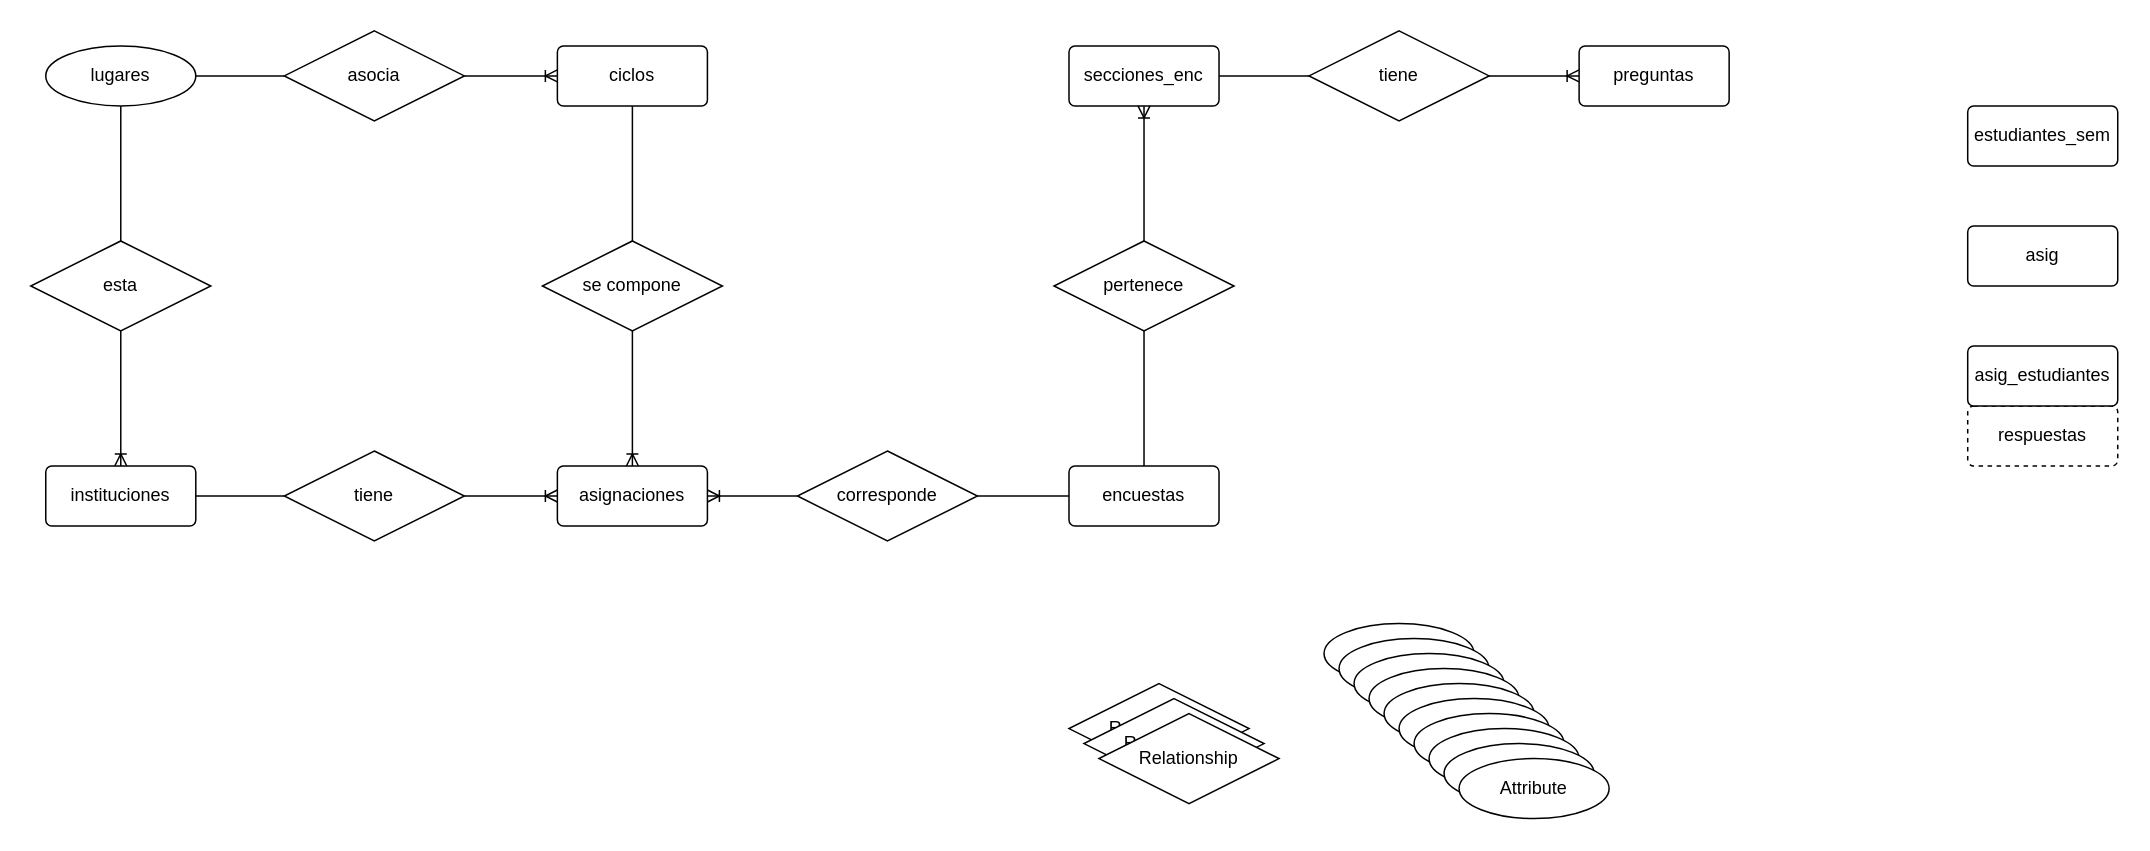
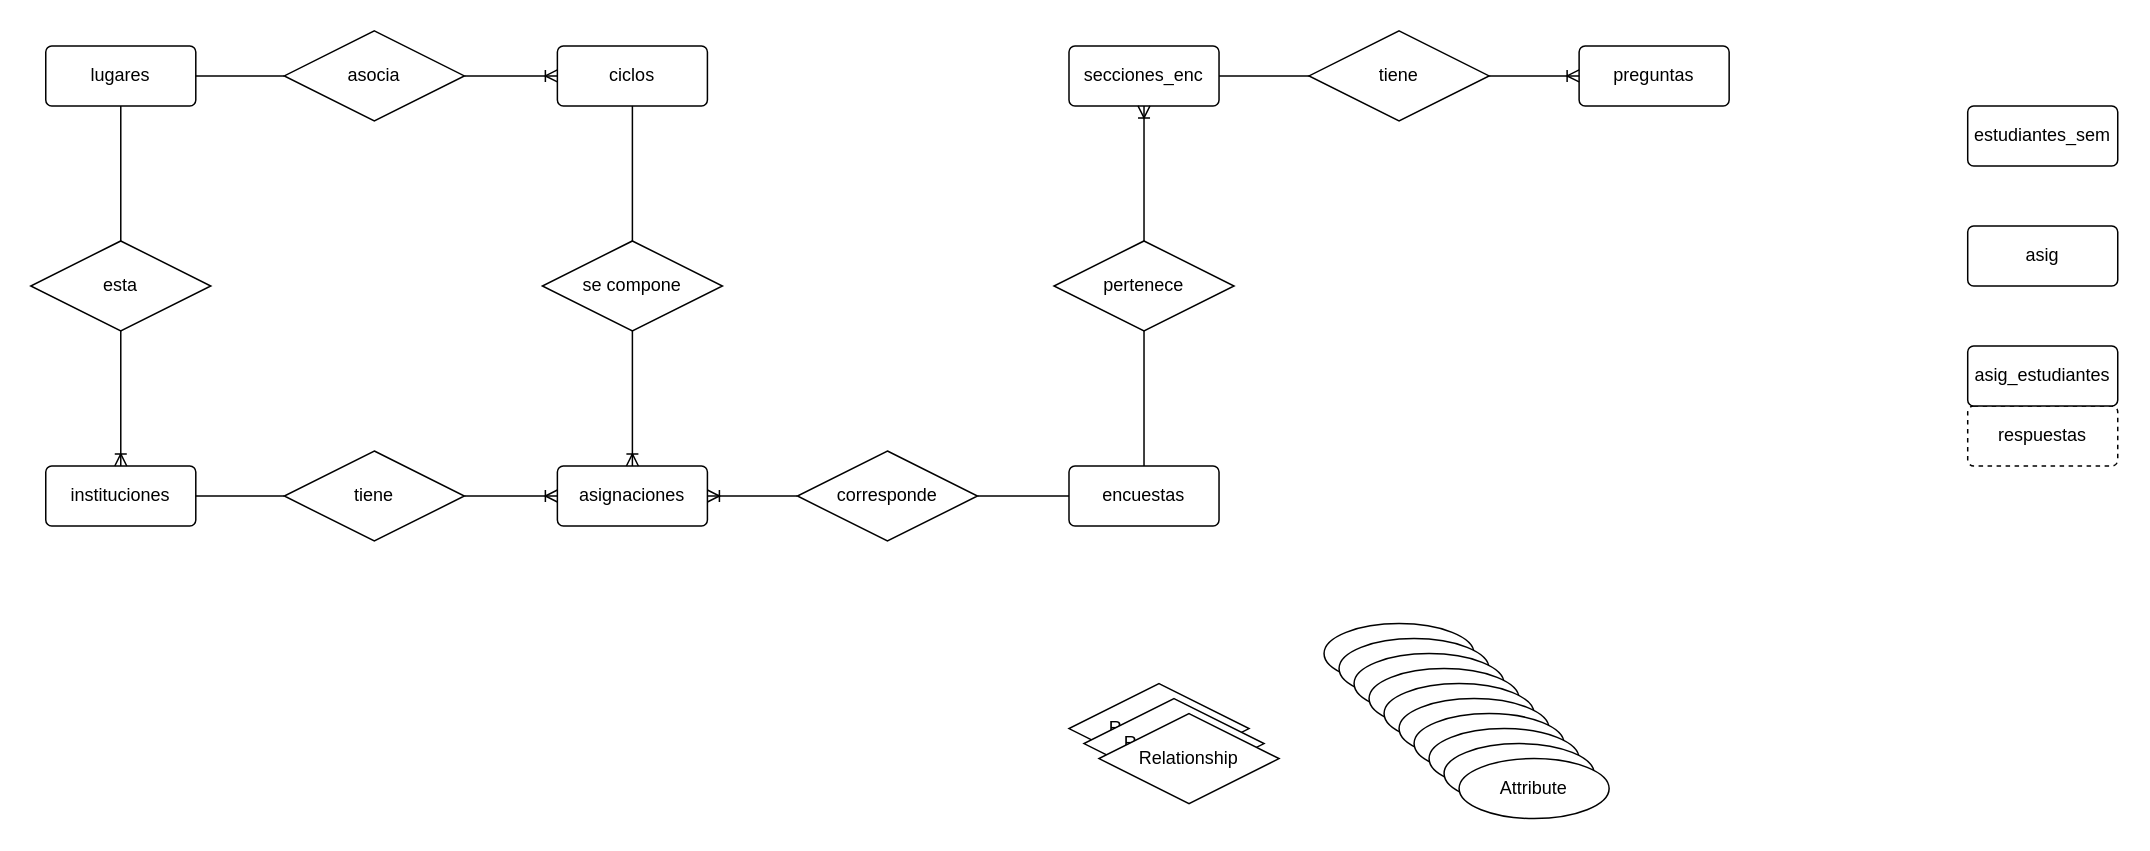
node "lugares": shape ellipse -> rounded rectangle
